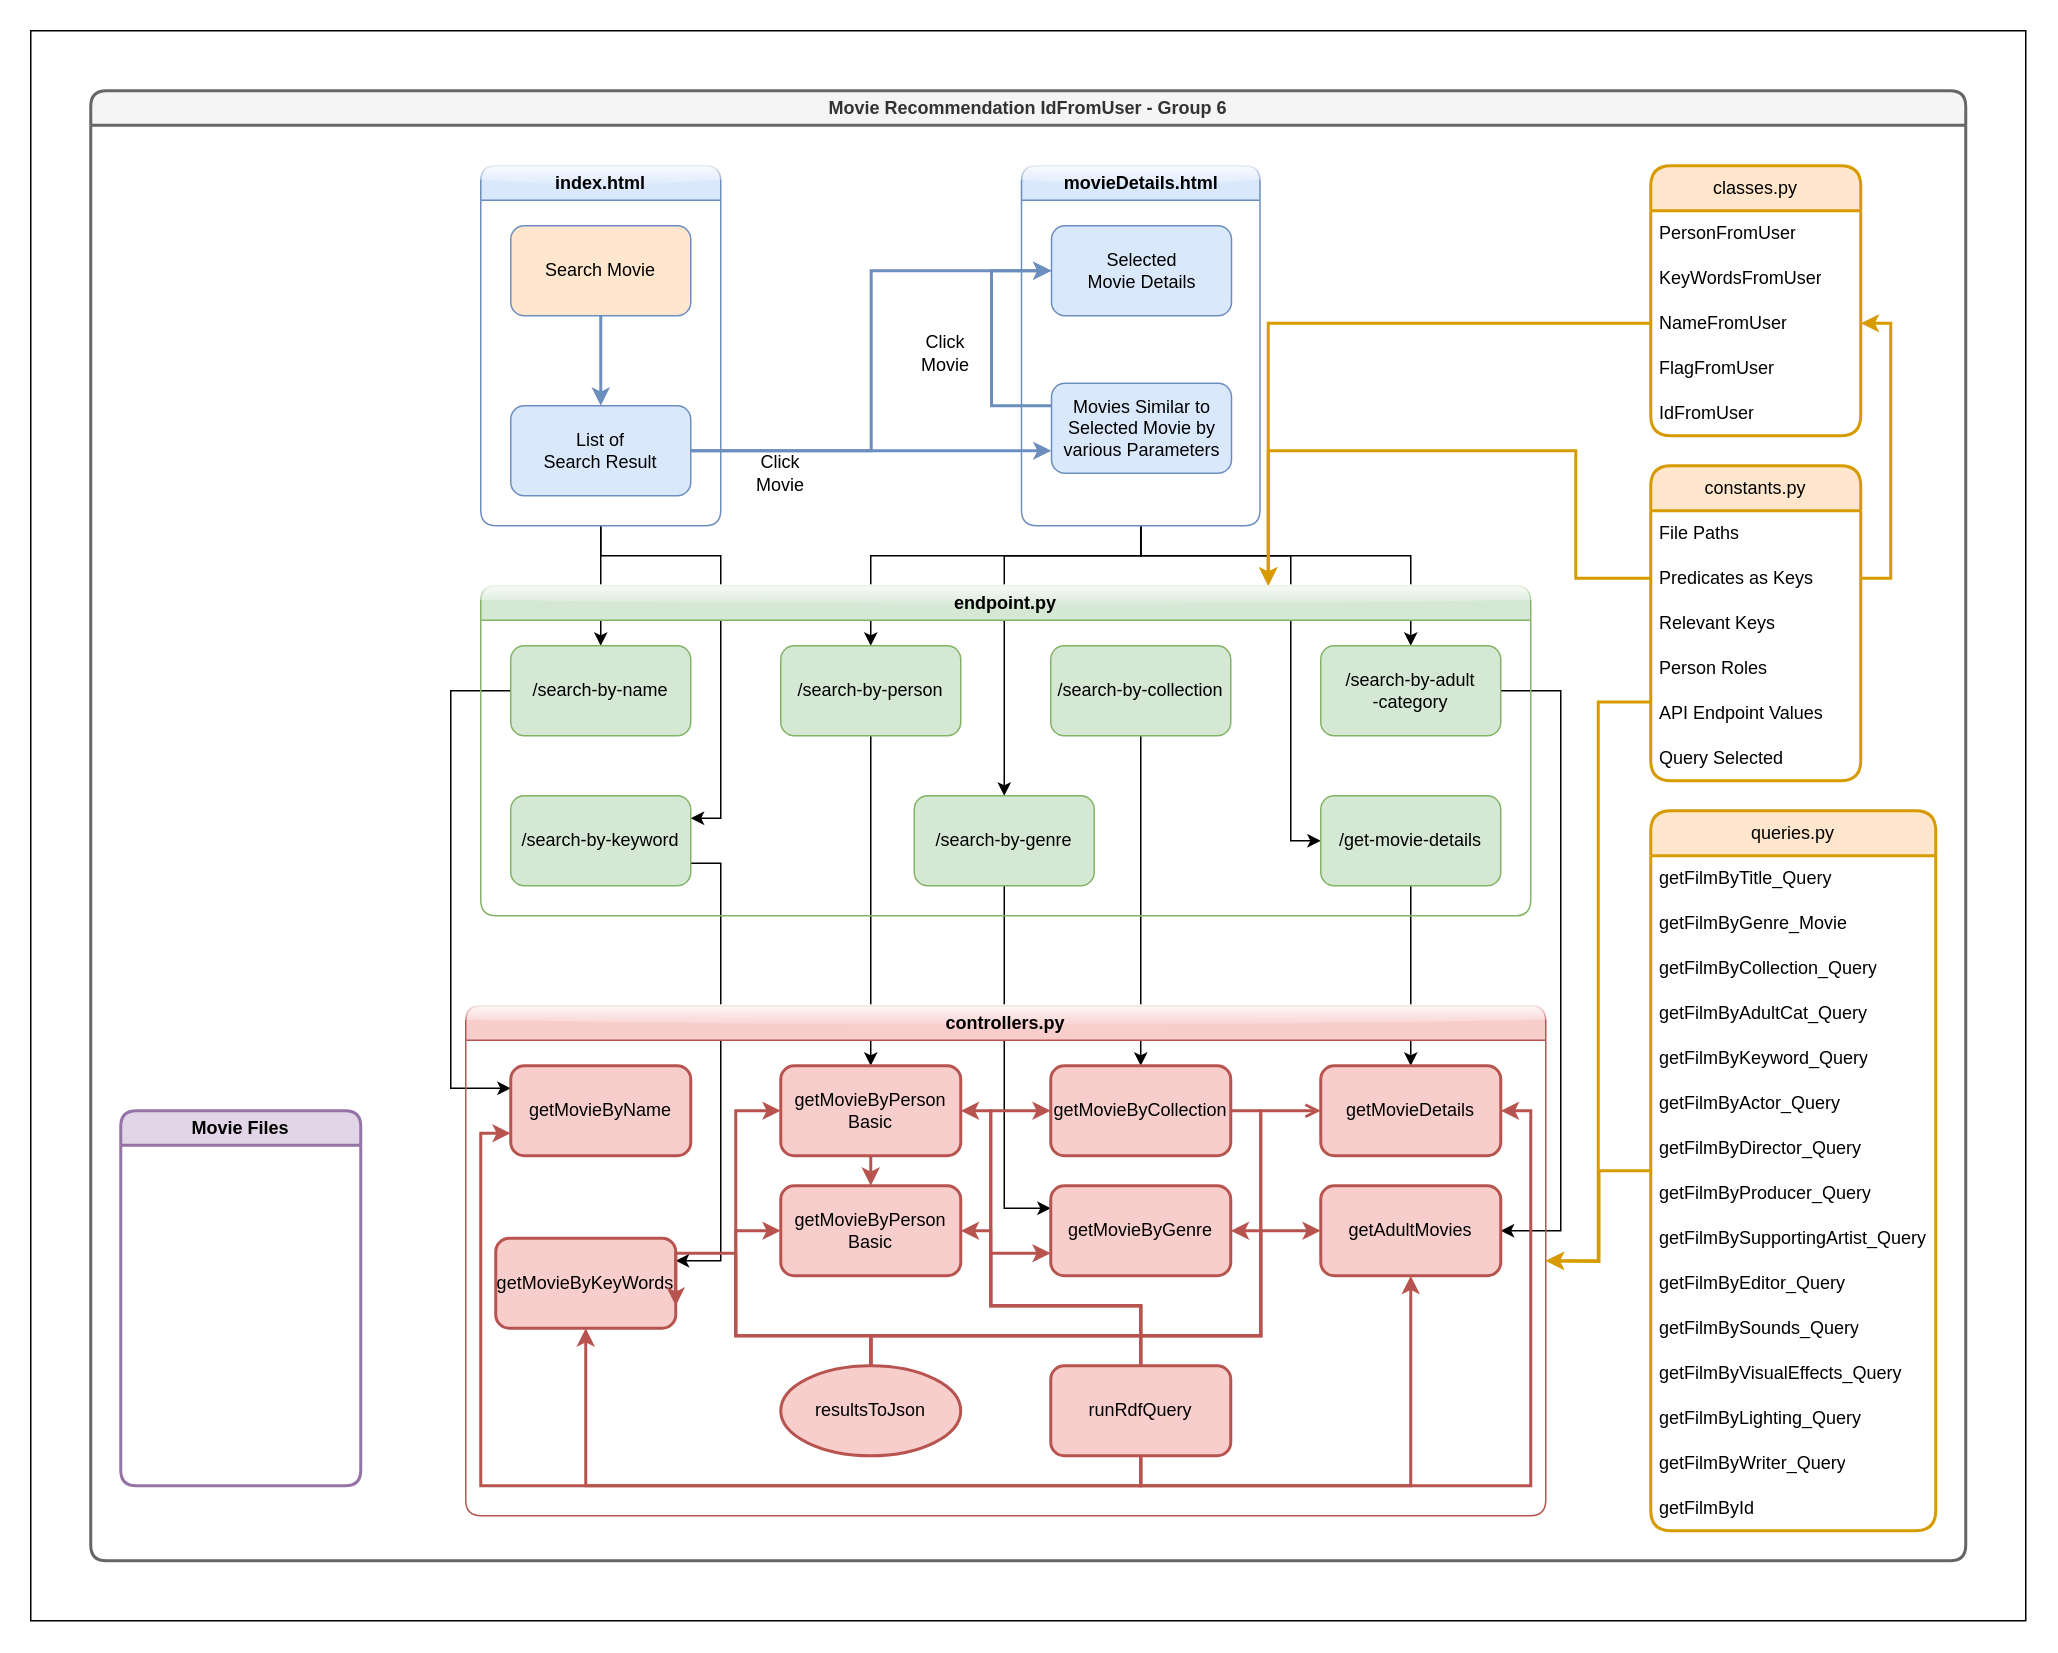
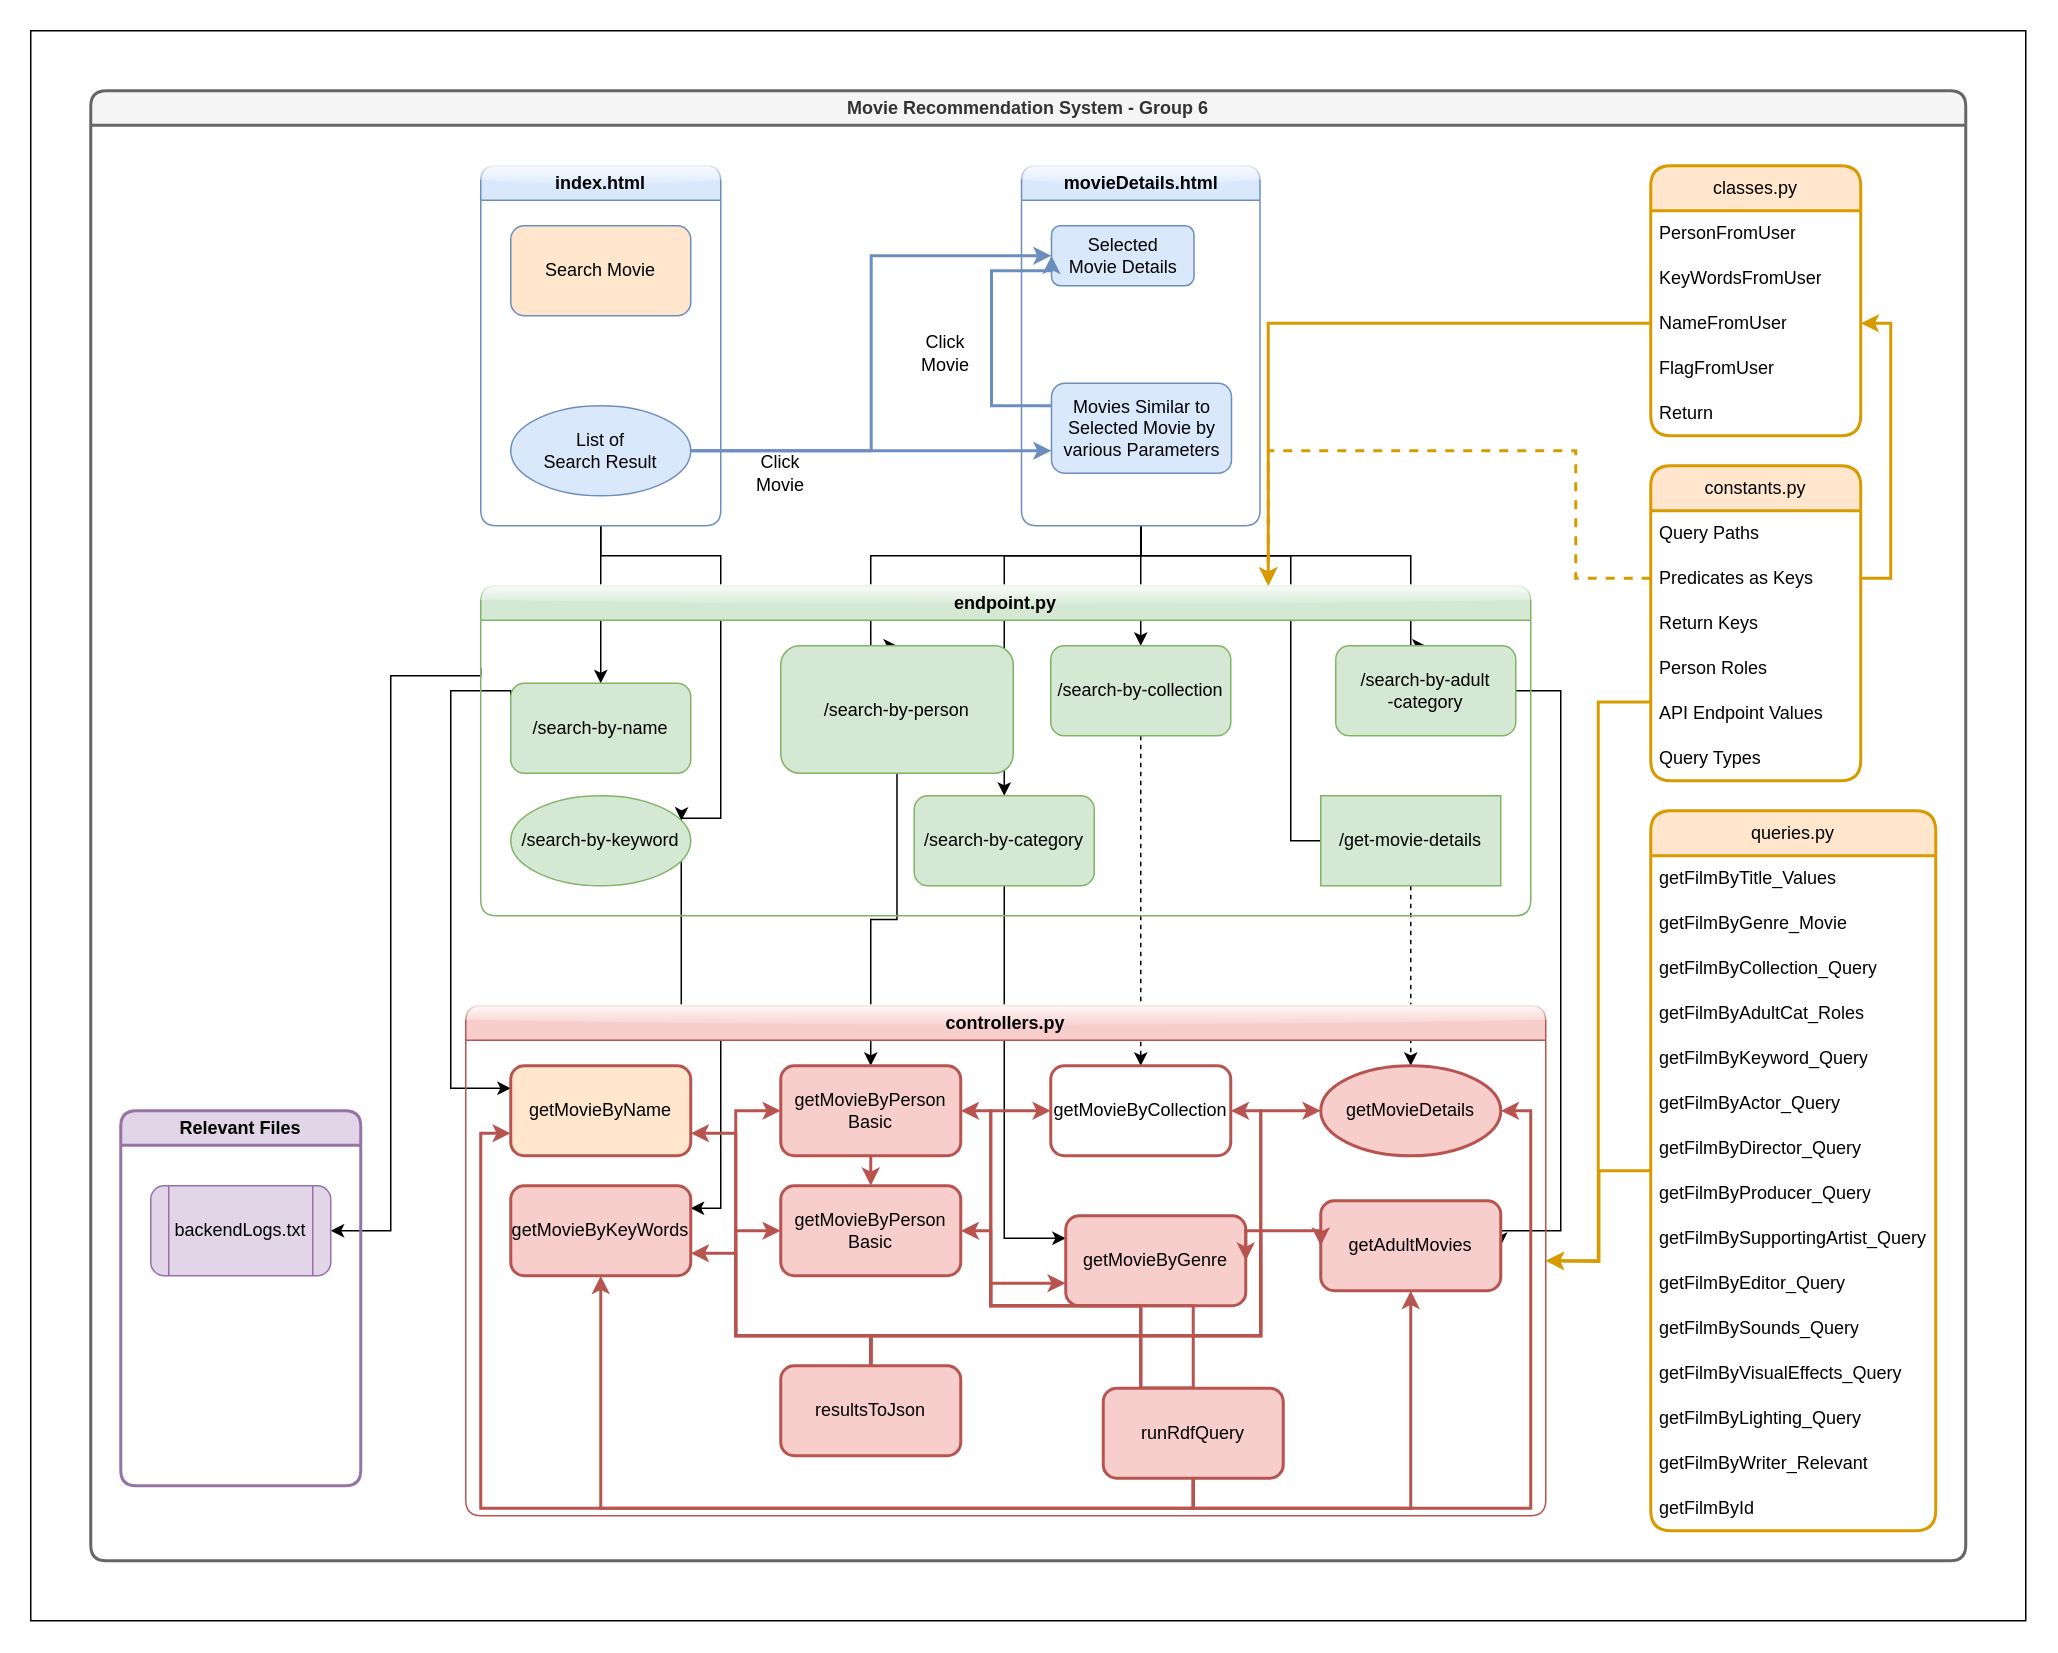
node "Movie Recommendation IdFromUser - Group 6": label "Movie Recommendation IdFromUser - Group 6" -> "Movie Recommendation System - Group 6"
node "Selected Movie Details": size 180x90 -> 143x60
edge "Search Movie" -> "List of Search Result": removed
node "IdFromUser": label "IdFromUser" -> "Return"
node "List of Search Result": shape rounded rectangle -> ellipse
edge "Predicates as Keys" -> "endpoint.py": style solid -> dashed
node "File Paths": label "File Paths" -> "Query Paths"
edge "movieDetails.html" -> "/search-by-collection": added
node "Relevant Keys": label "Relevant Keys" -> "Return Keys"
node "/search-by-name": moved (601, 691) -> (601, 728)
node "/search-by-person": size 180x90 -> 233x128
node "/search-by-adult -category": moved (1411, 691) -> (1426, 691)
node "Query Selected": label "Query Selected" -> "Query Types"
node "/search-by-keyword": shape rounded rectangle -> ellipse
node "/search-by-genre": label "/search-by-genre" -> "/search-by-category"
edge "movieDetails.html" -> "/get-movie-details": arrowhead classic -> none
node "/get-movie-details": shape rounded rectangle -> rectangle
edge "/search-by-collection" -> "getMovieByCollection": style solid -> dashed
node "getFilmByTitle_Query": label "getFilmByTitle_Query" -> "getFilmByTitle_Values"
edge "endpoint.py" -> "backendLogs.txt": added
edge "/get-movie-details" -> "getMovieDetails": style solid -> dashed
node "getFilmByAdultCat_Query": label "getFilmByAdultCat_Query" -> "getFilmByAdultCat_Roles"
node "getMovieByName": fillcolor #f8cecc -> #ffe6cc
node "getMovieByCollection": fillcolor #f8cecc -> #ffffff
edge "getMovieByCollection" -- "resultsToJson": arrowhead none -> classic
edge "resultsToJson" -> "getMovieDetails": arrowhead open -> classic
node "getMovieDetails": shape rounded rectangle -> ellipse
node "Movie Files": label "Movie Files" -> "Relevant Files"
edge "resultsToJson" -> "getMovieByName": added
node "backendLogs.txt": added
node "getMovieByGenre": moved (1141, 1231) -> (1156, 1261)
node "getAdultMovies": moved (1411, 1231) -> (1411, 1246)
node "getMovieByKeyWords": moved (586, 1283) -> (601, 1231)
node "resultsToJson": shape ellipse -> rounded rectangle
node "runRdfQuery": moved (1141, 1411) -> (1193, 1433)
node "getFilmByWriter_Query": label "getFilmByWriter_Query" -> "getFilmByWriter_Relevant"
